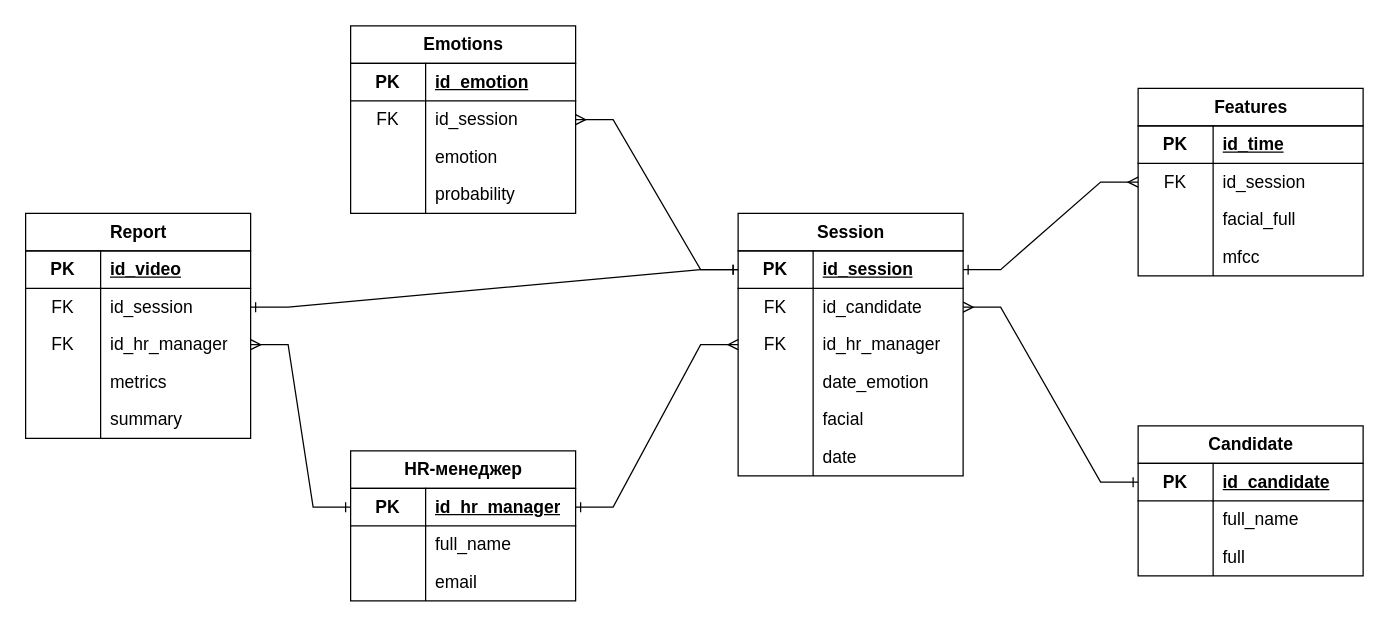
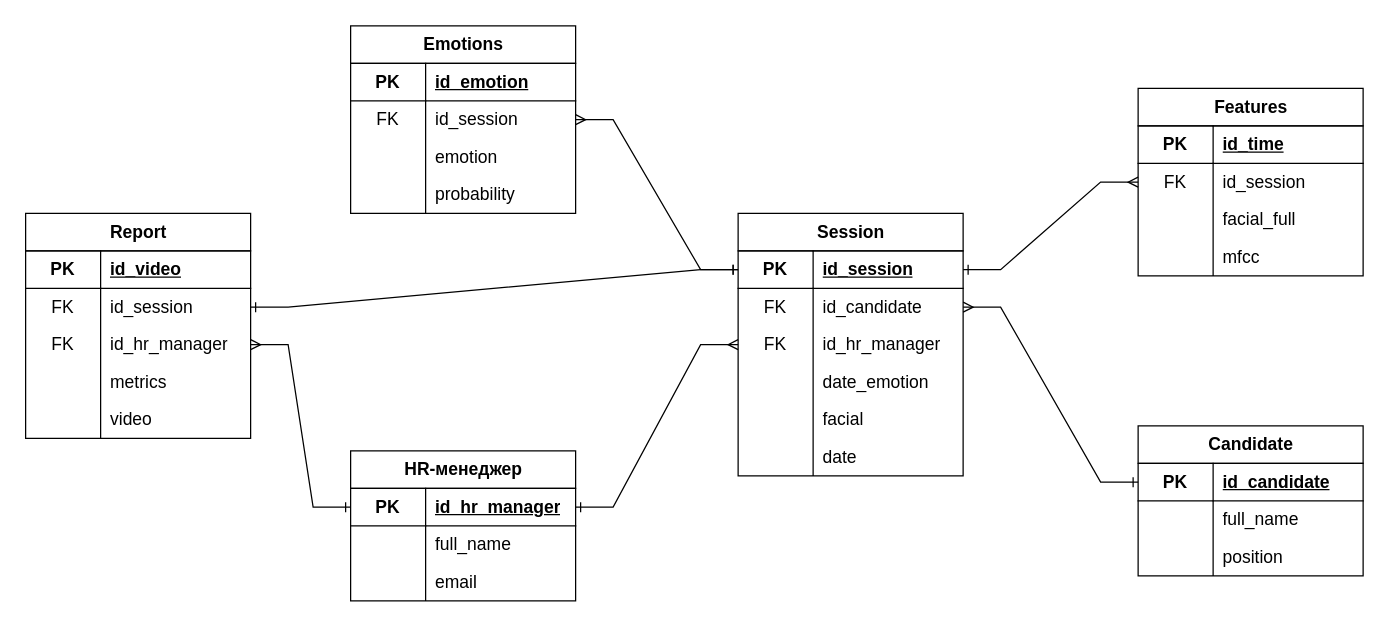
node "summary": label "summary" -> "video"
node "full": label "full" -> "position"
